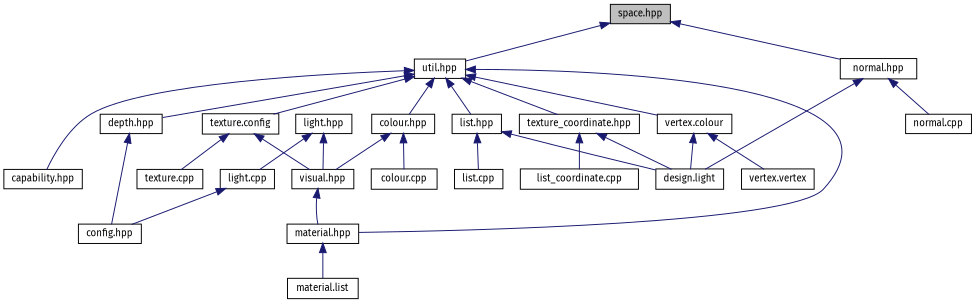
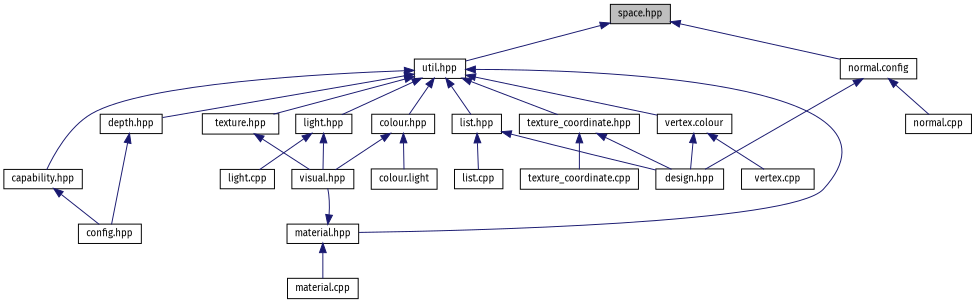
node "normal.hpp": label "normal.hpp" -> "normal.config"
edge "light.hpp" -> "util.hpp": added
node "texture.config": label "texture.config" -> "texture.hpp"
node "texture.cpp": removed
node "colour.cpp": label "colour.cpp" -> "colour.light"
node "list_coordinate.cpp": label "list_coordinate.cpp" -> "texture_coordinate.cpp"
node "design.light": label "design.light" -> "design.hpp"
node "vertex.vertex": label "vertex.vertex" -> "vertex.cpp"
edge "config.hpp" -> "light.cpp": now "config.hpp" -> "capability.hpp"
edge "material.hpp" -> "visual.hpp": reversed
node "material.list": label "material.list" -> "material.cpp"
